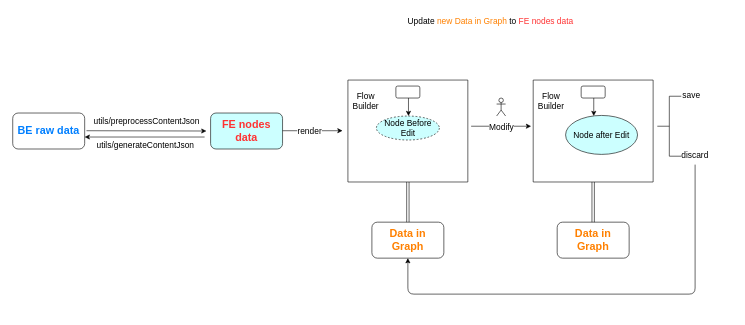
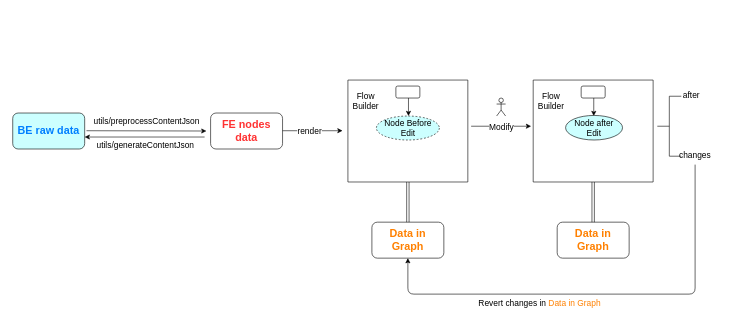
node "Update new Data in Graph to FE nodes data": removed
node "save": label "save" -> "after"
node "BE raw data": fillcolor #ffffff -> #ccffff
node "FE nodes data": fillcolor #ccffff -> #ffffff
node "Node after Edit": size 72x39 -> 57x25
node "discard": label "discard" -> "changes"
node "Revert changes in Data in Graph": added
